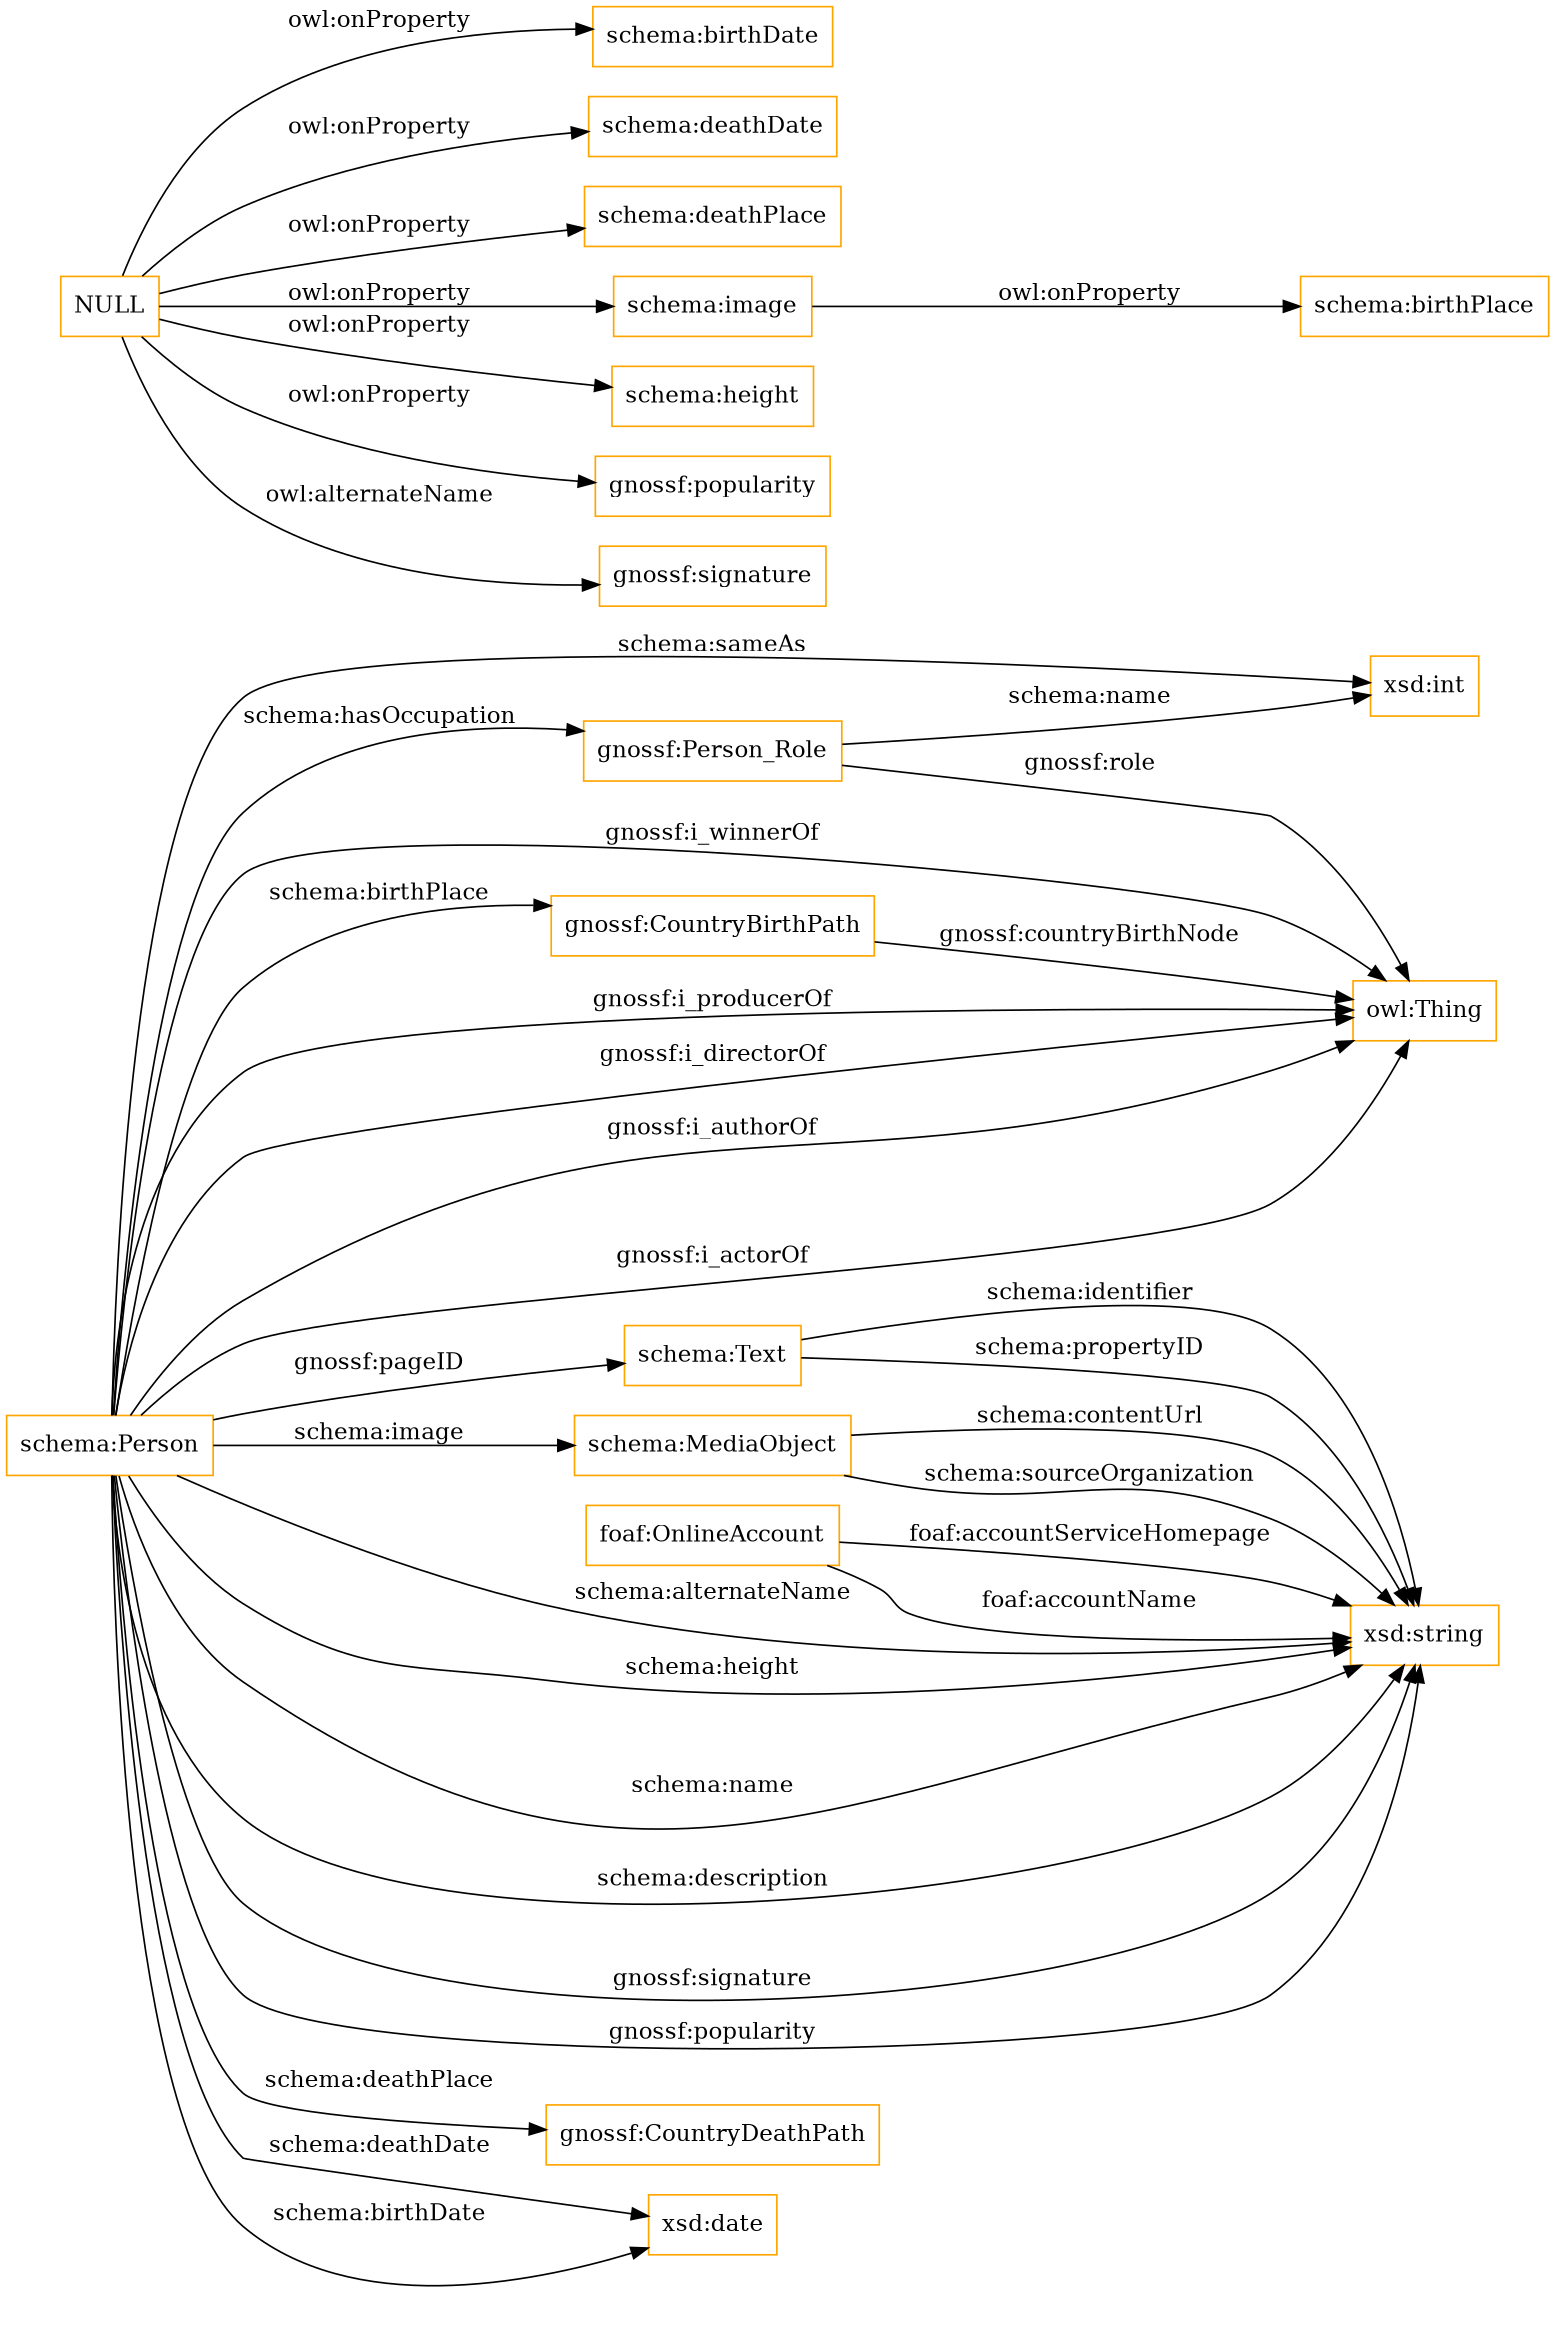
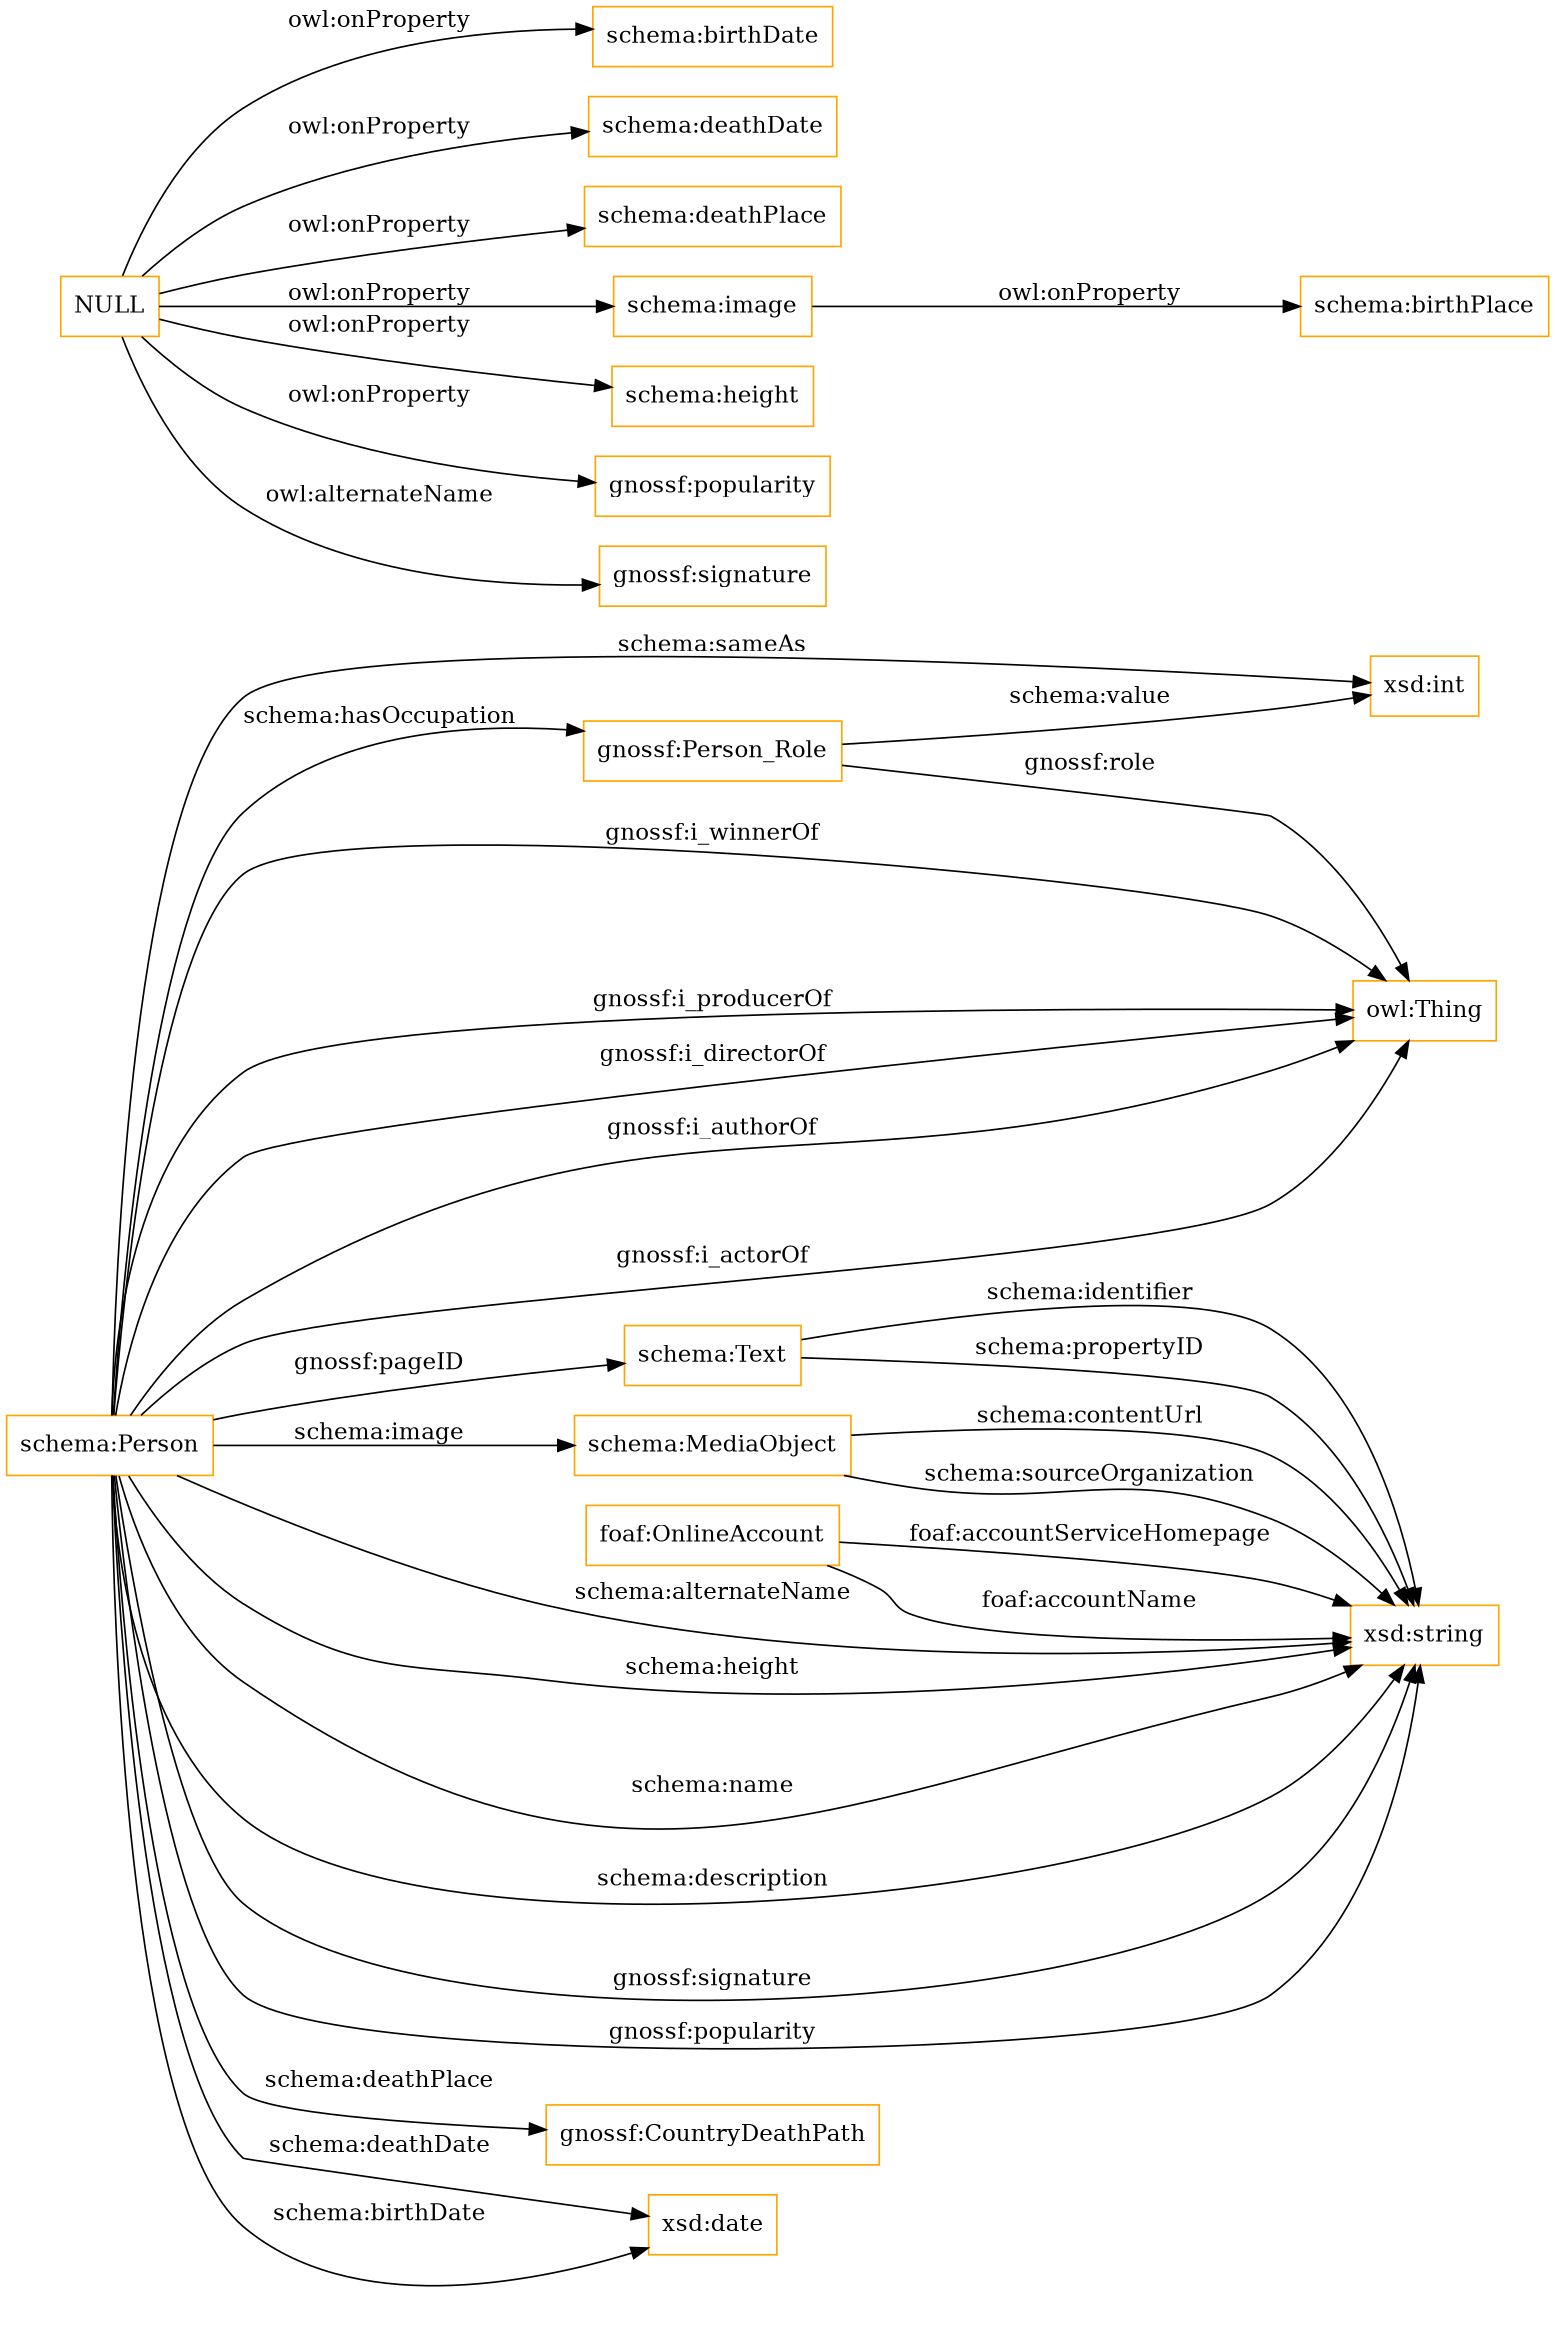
edge "gnossf:Person_Role" -> "xsd:int": label "schema:name" -> "schema:value"
node "gnossf:CountryBirthPath": removed
